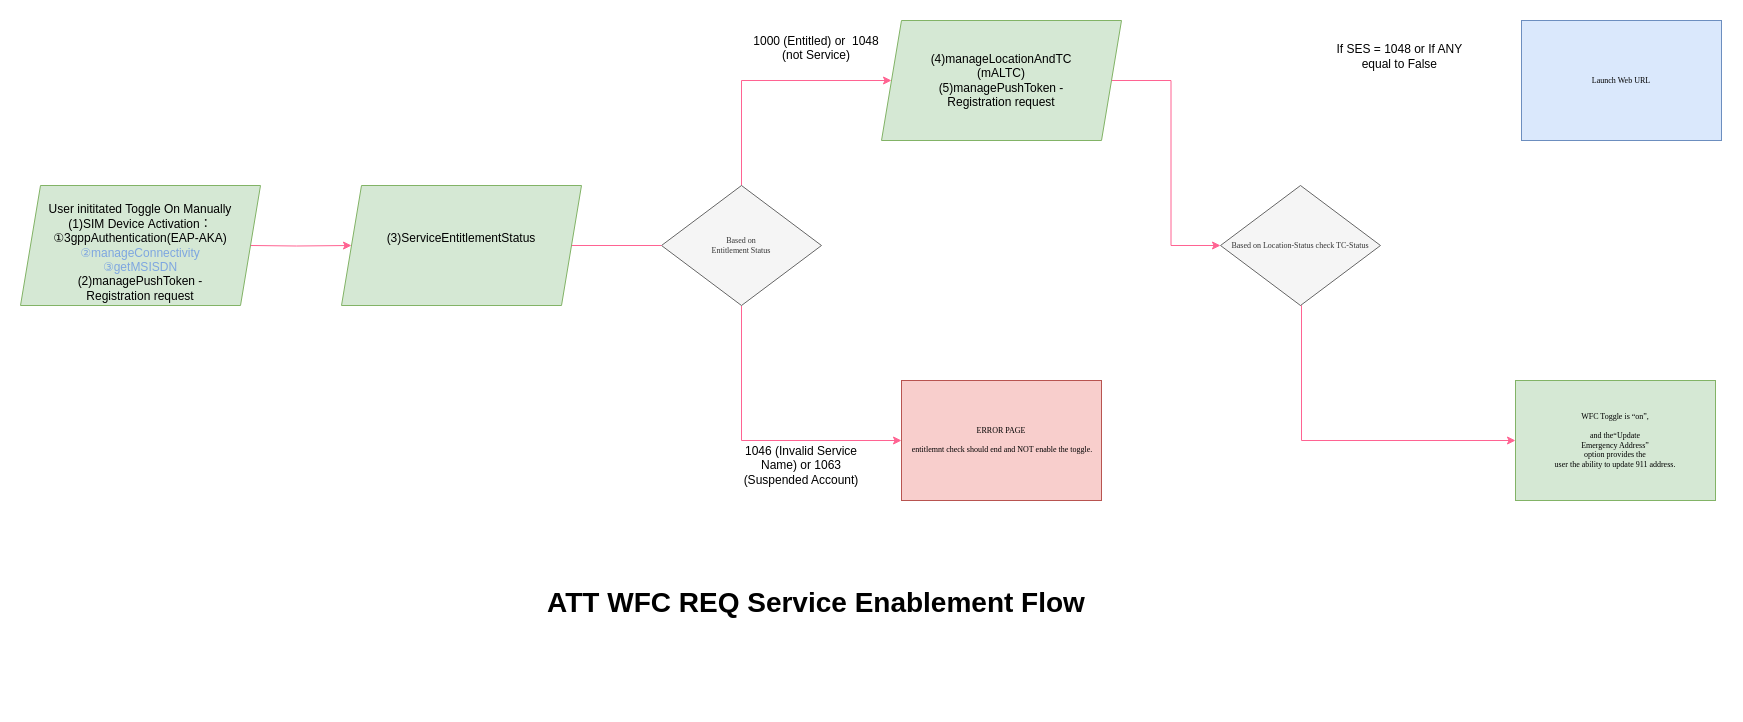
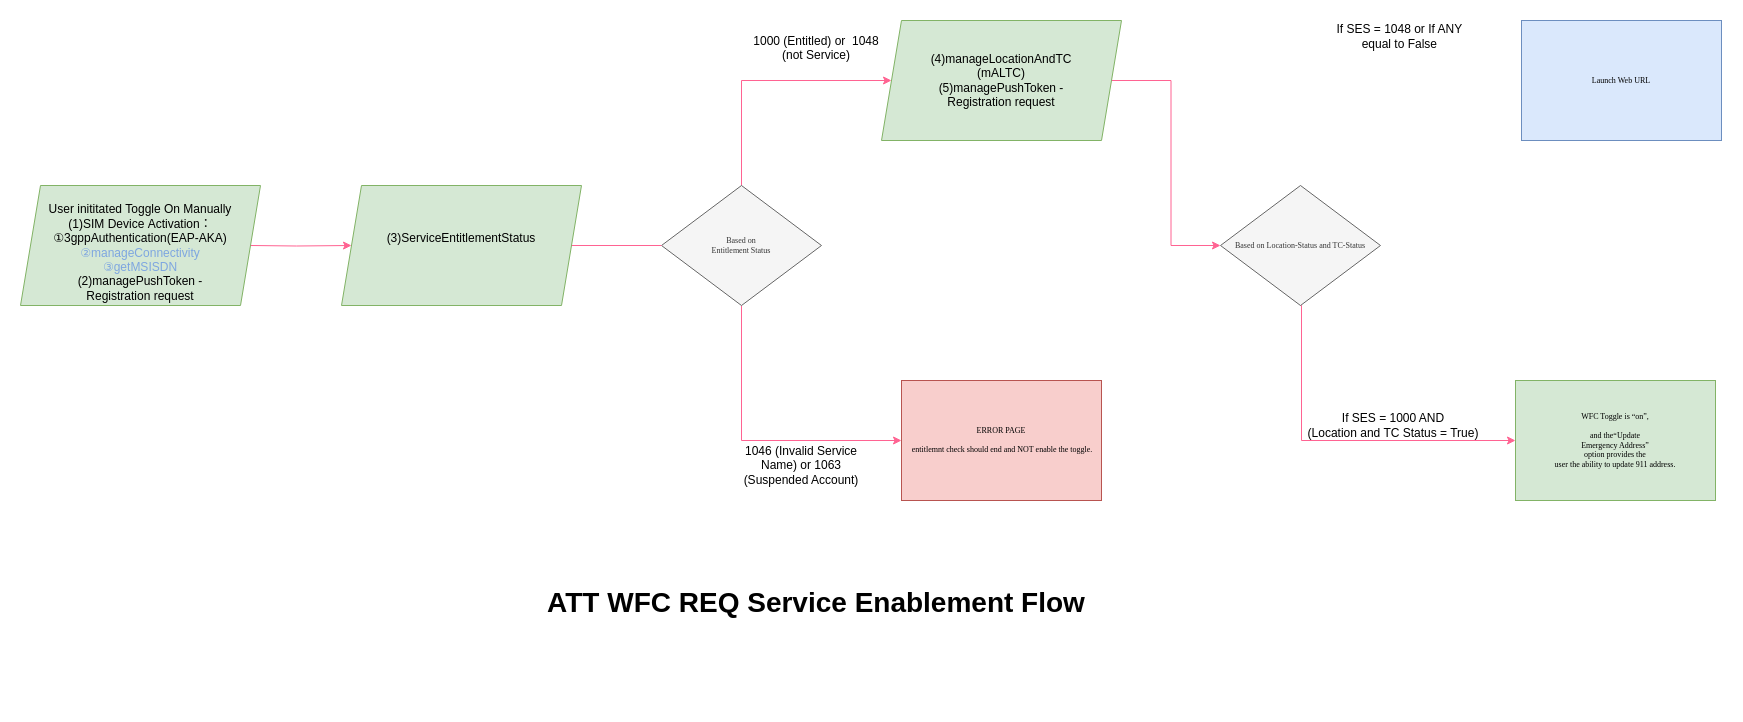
node "If SES = 1048 or If ANY equal to False": moved (1402, 57) -> (1402, 37)
node "Based on Location-Status check TC-Status": label "Based on Location-Status check TC-Status" -> "Based on Location-Status and TC-Status"
node "If SES = 1000 AND (Location and TC Status = True)": added
